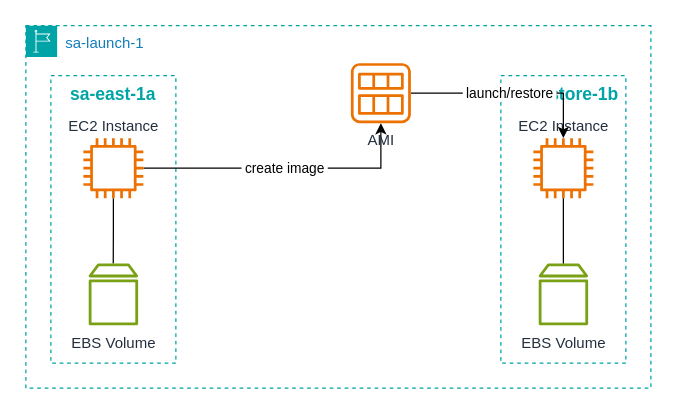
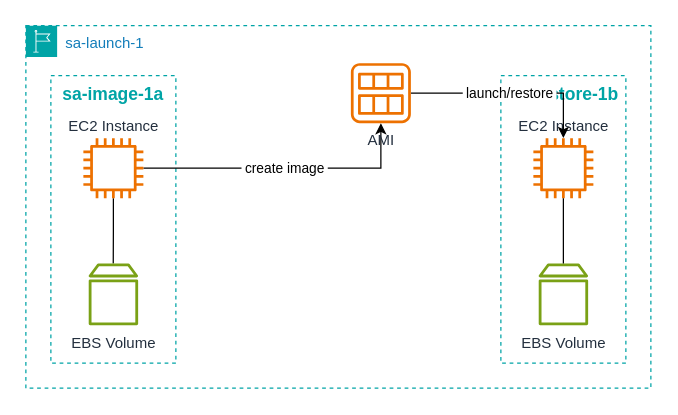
node "sa-east-1a": label "sa-east-1a" -> "sa-image-1a"
